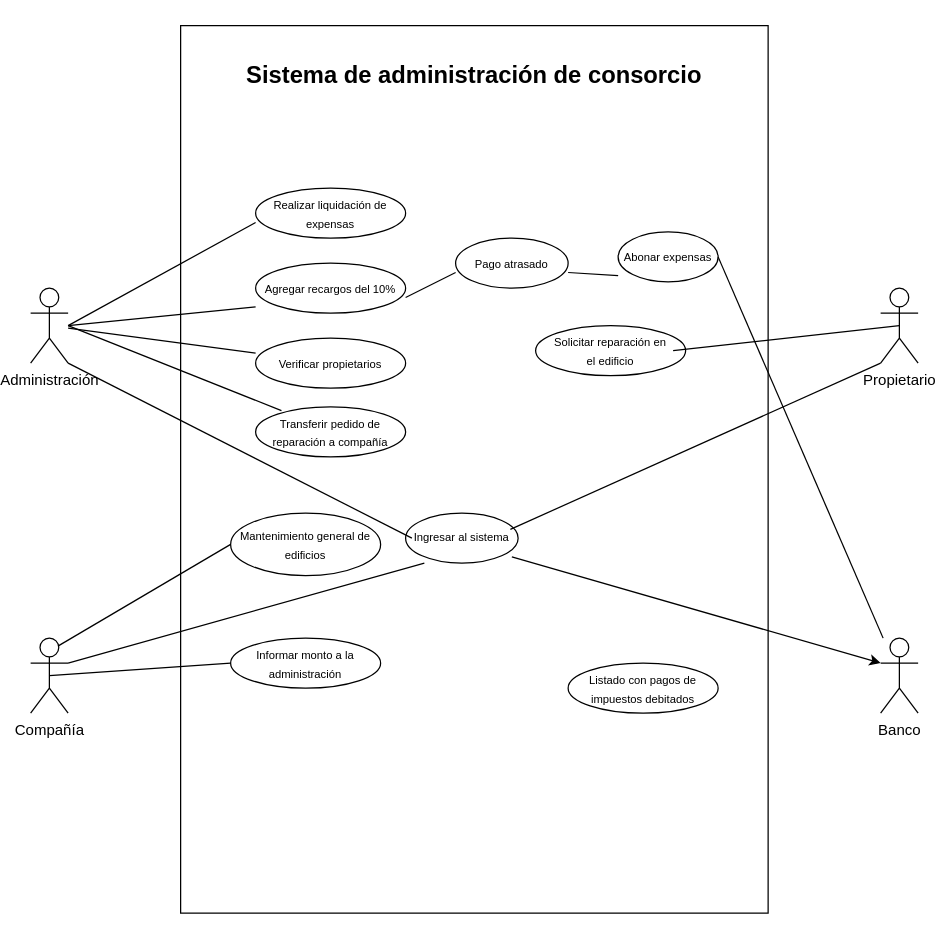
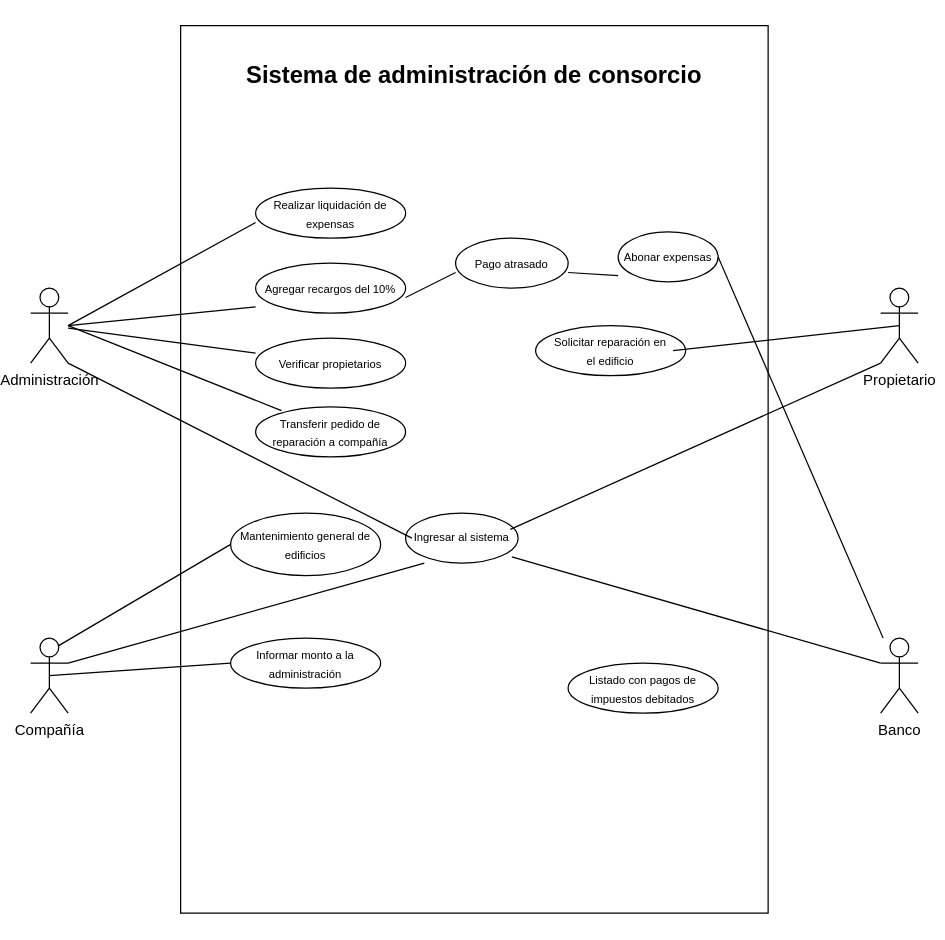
edge "Ingresar al sistema" -> "Banco": arrowhead classic -> none
